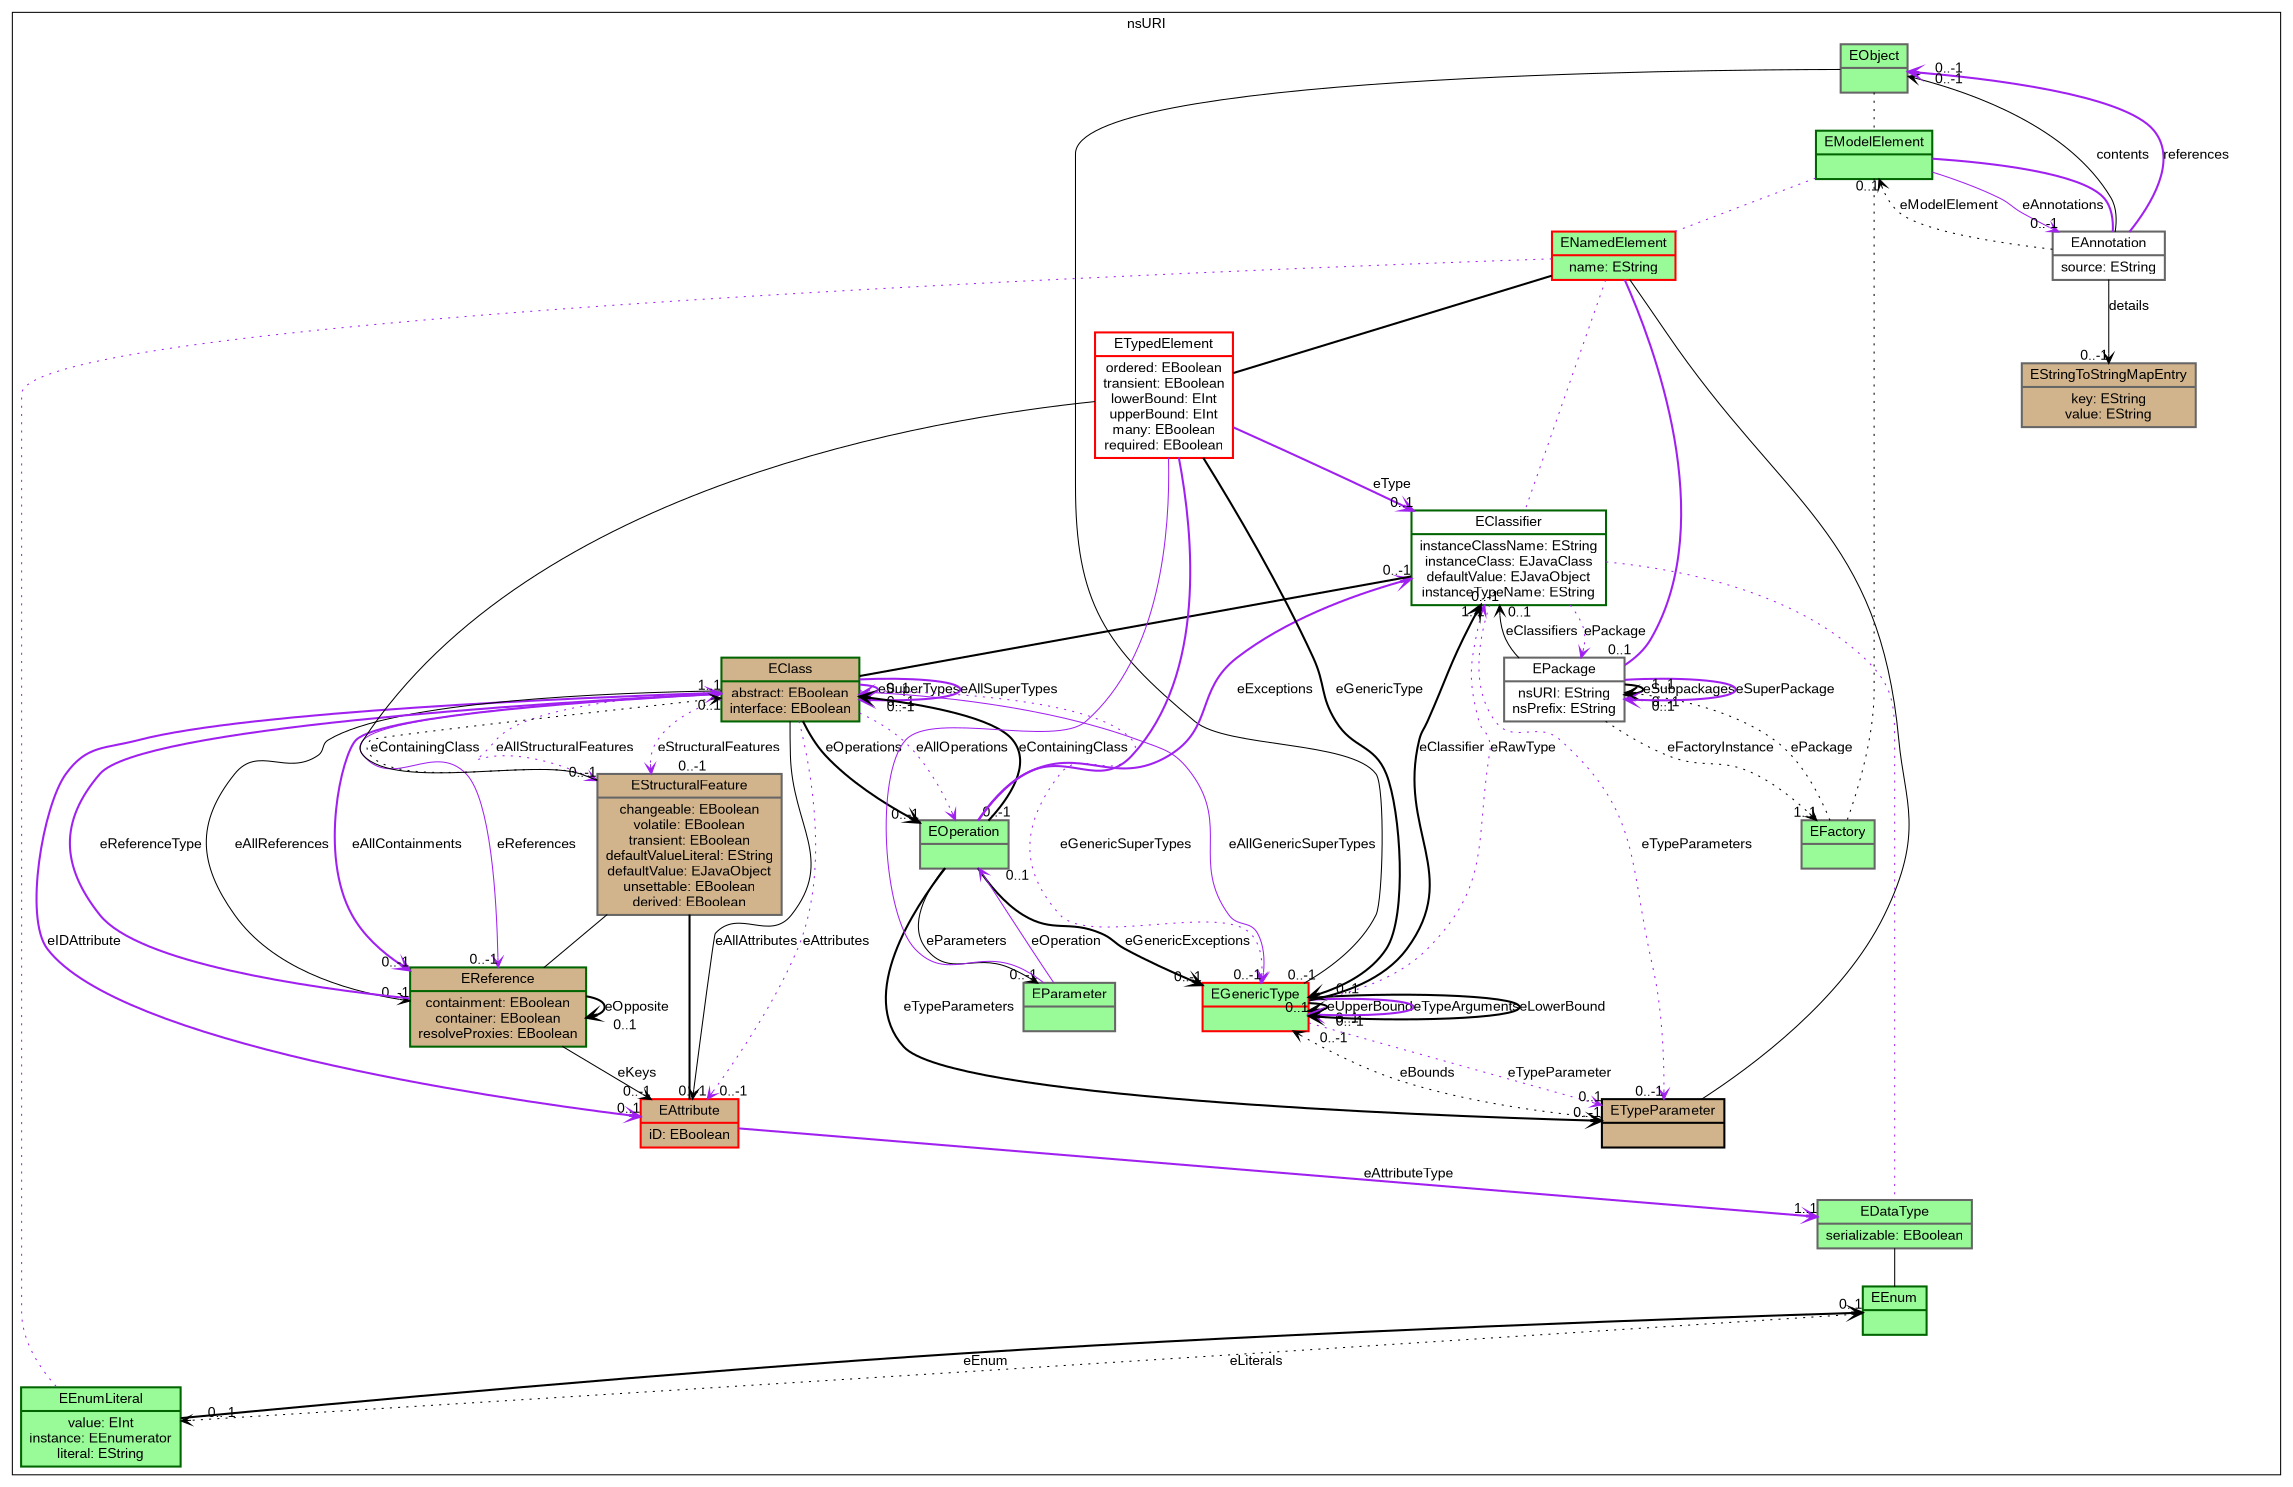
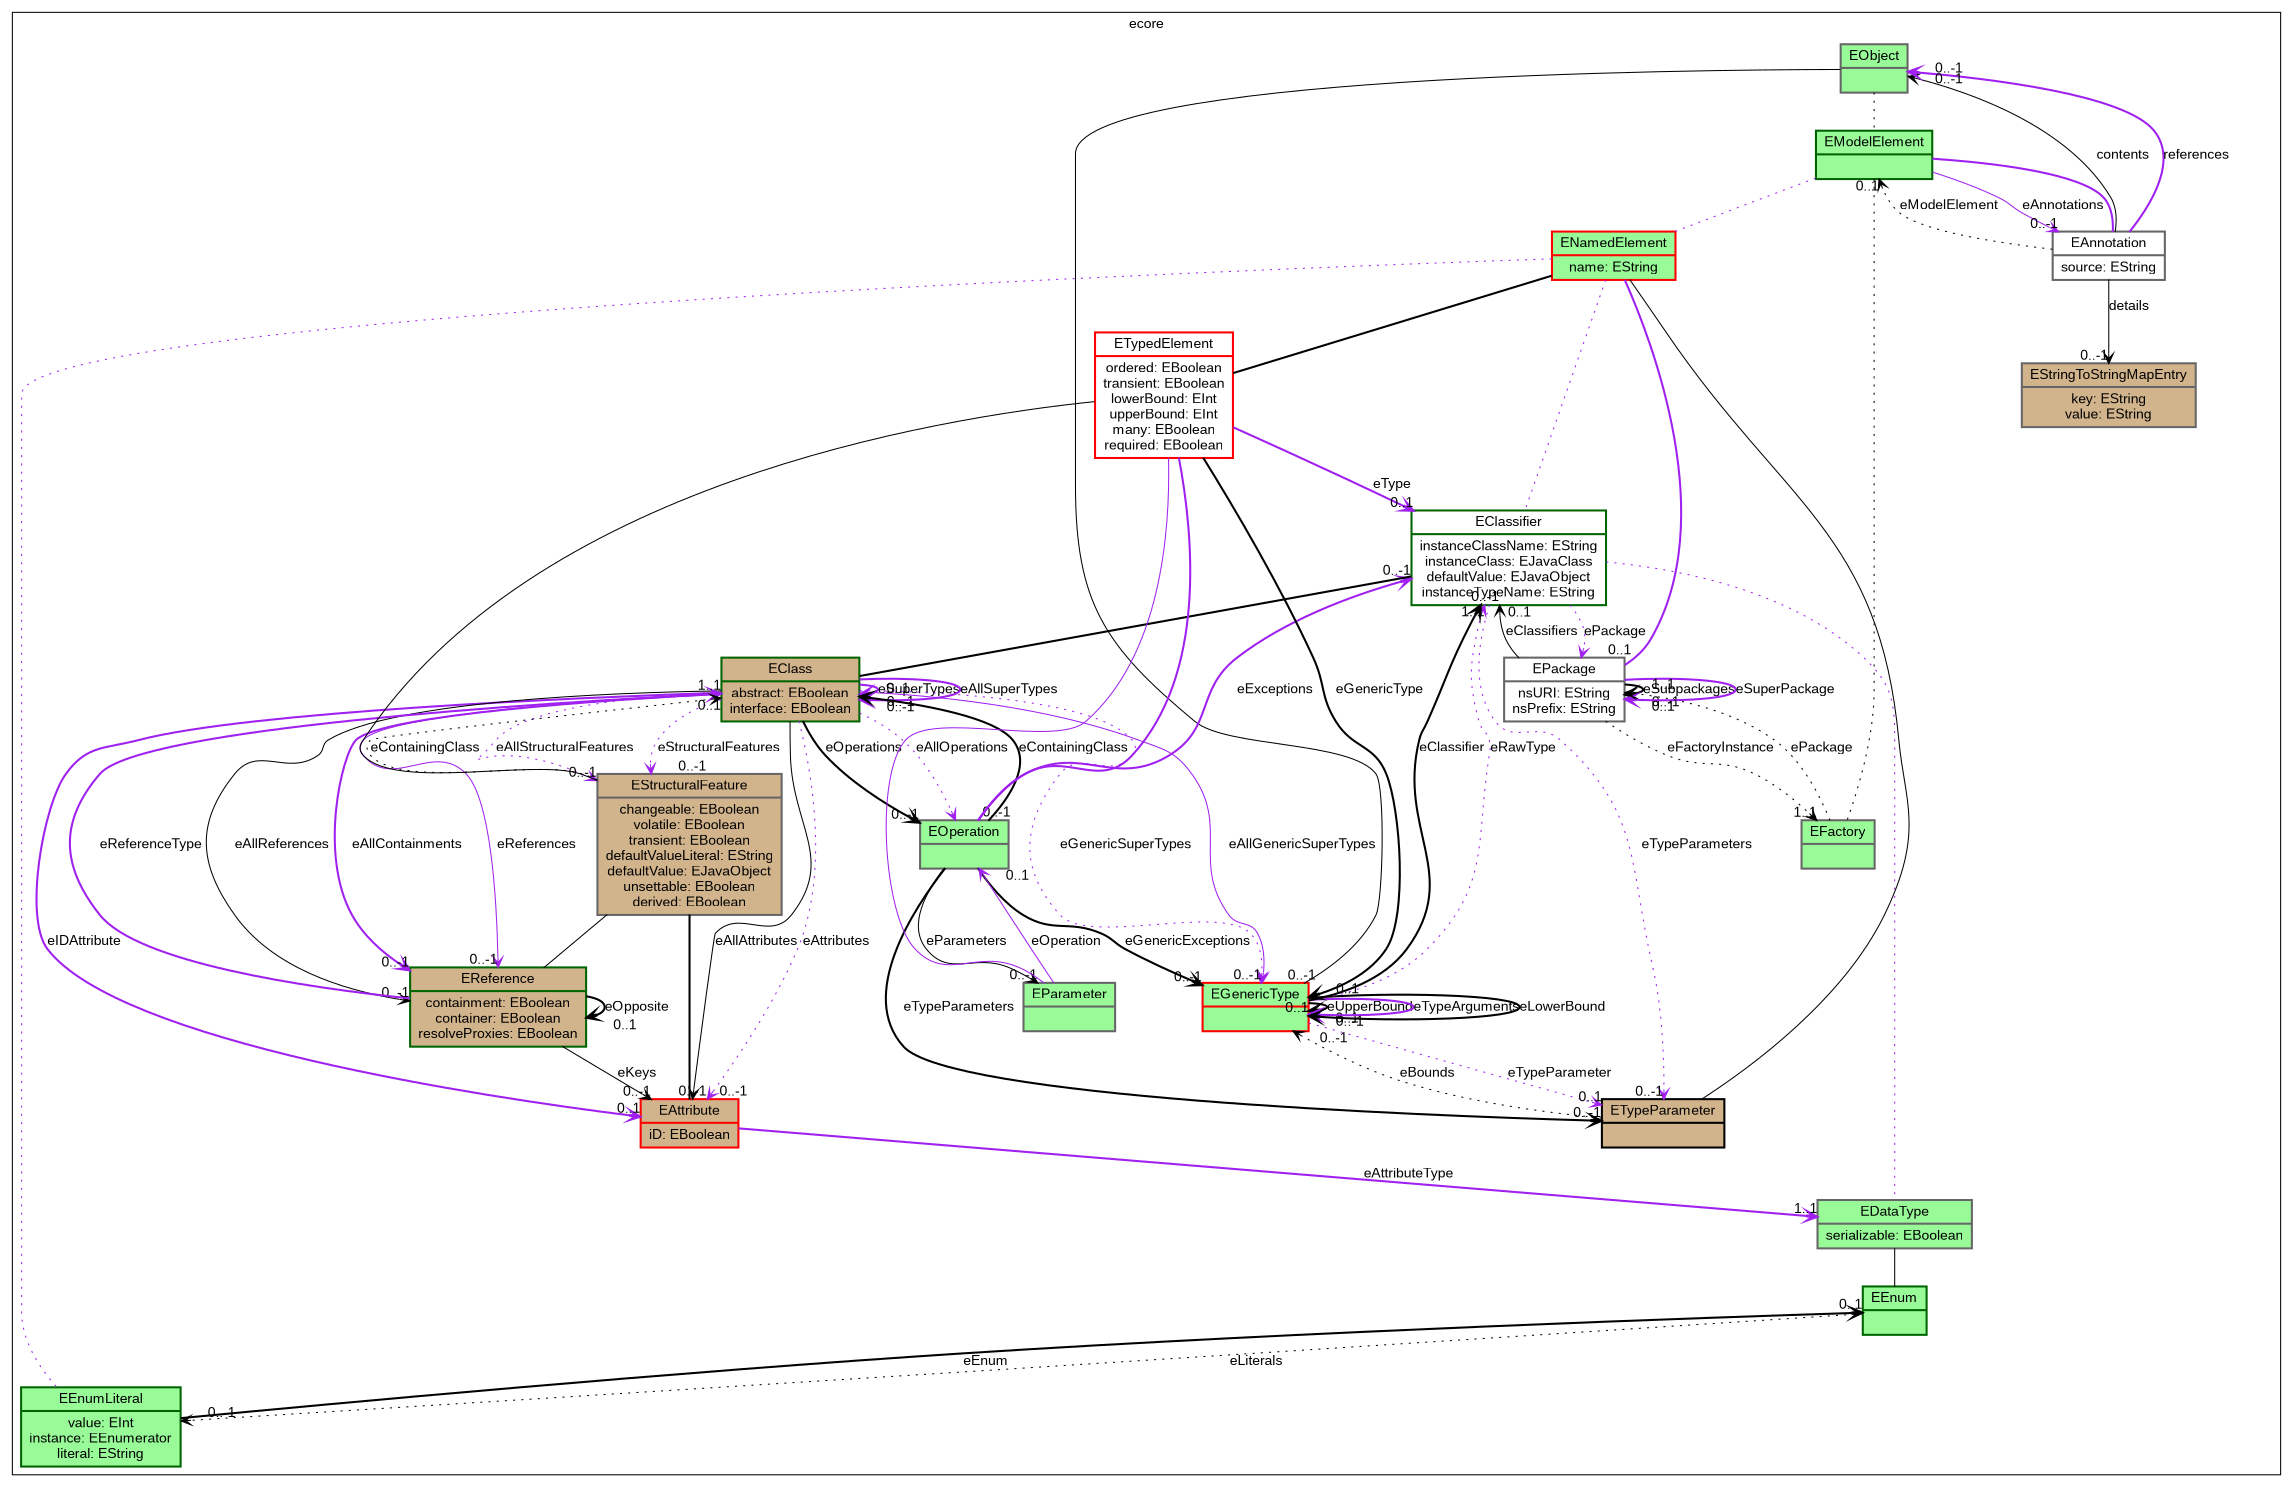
cluster "nsURI": label "nsURI" -> "ecore"
